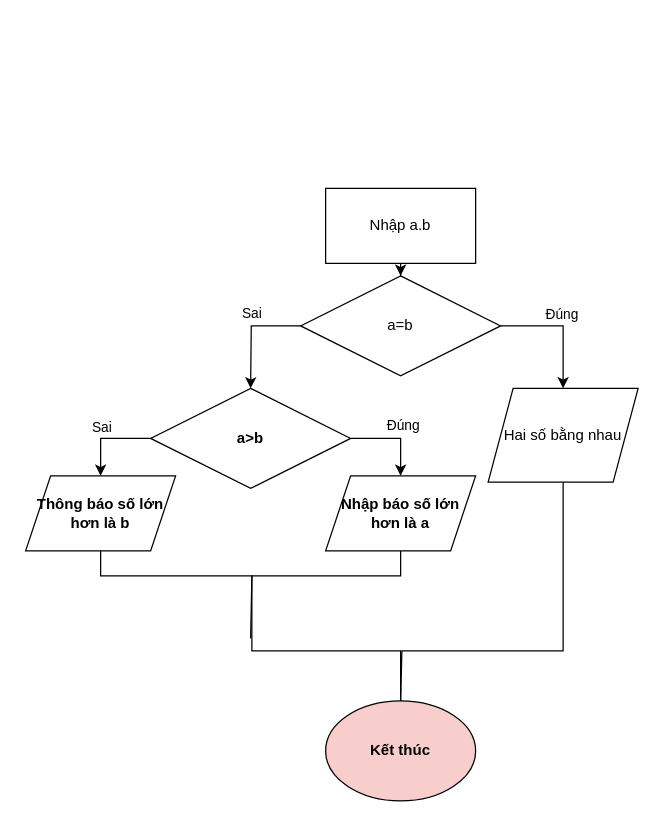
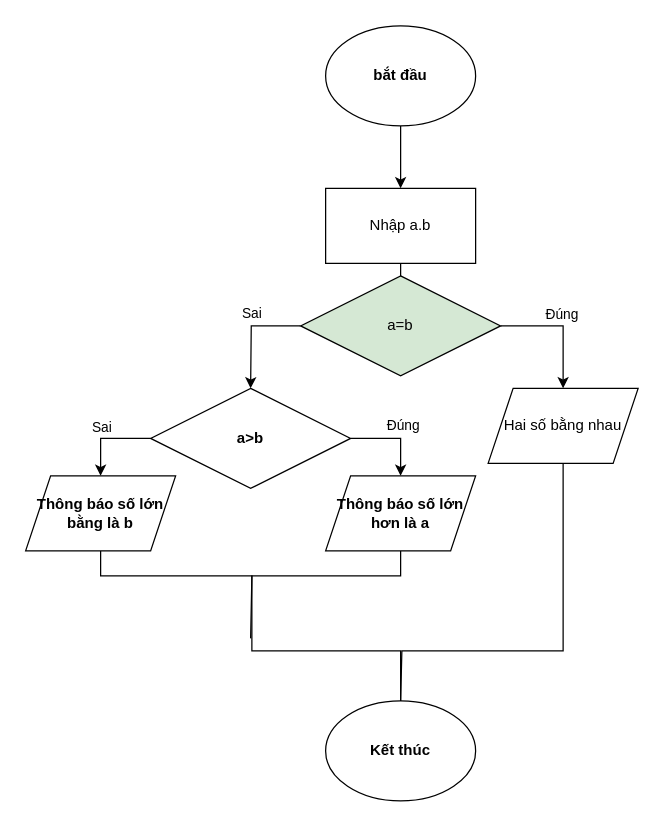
node "bắt đầu": added
edge "bắt đầu" -> "Nhập a.b": added
edge "Nhập a.b" -> "a=b": arrowhead classic -> none
node "a=b": fillcolor #ffffff -> #d5e8d4
node "Hai số bằng nhau": size 150x94 -> 150x75
node "Thông báo số lớn hơn là b": label "Thông báo số lớn hơn là b" -> "Thông báo số lớn bằng là b"
node "Nhập báo số lớn hơn là a": label "Nhập báo số lớn hơn là a" -> "Thông báo số lớn hơn là a"
node "Kết thúc": fillcolor #f8cecc -> #ffffff
